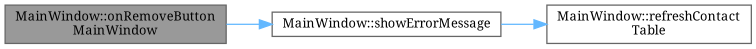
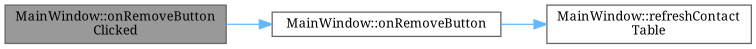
node "MainWindow::onRemoveButton MainWindow": label "MainWindow::onRemoveButton MainWindow" -> "MainWindow::onRemoveButton Clicked"
node "MainWindow::showErrorMessage": label "MainWindow::showErrorMessage" -> "MainWindow::onRemoveButton"
